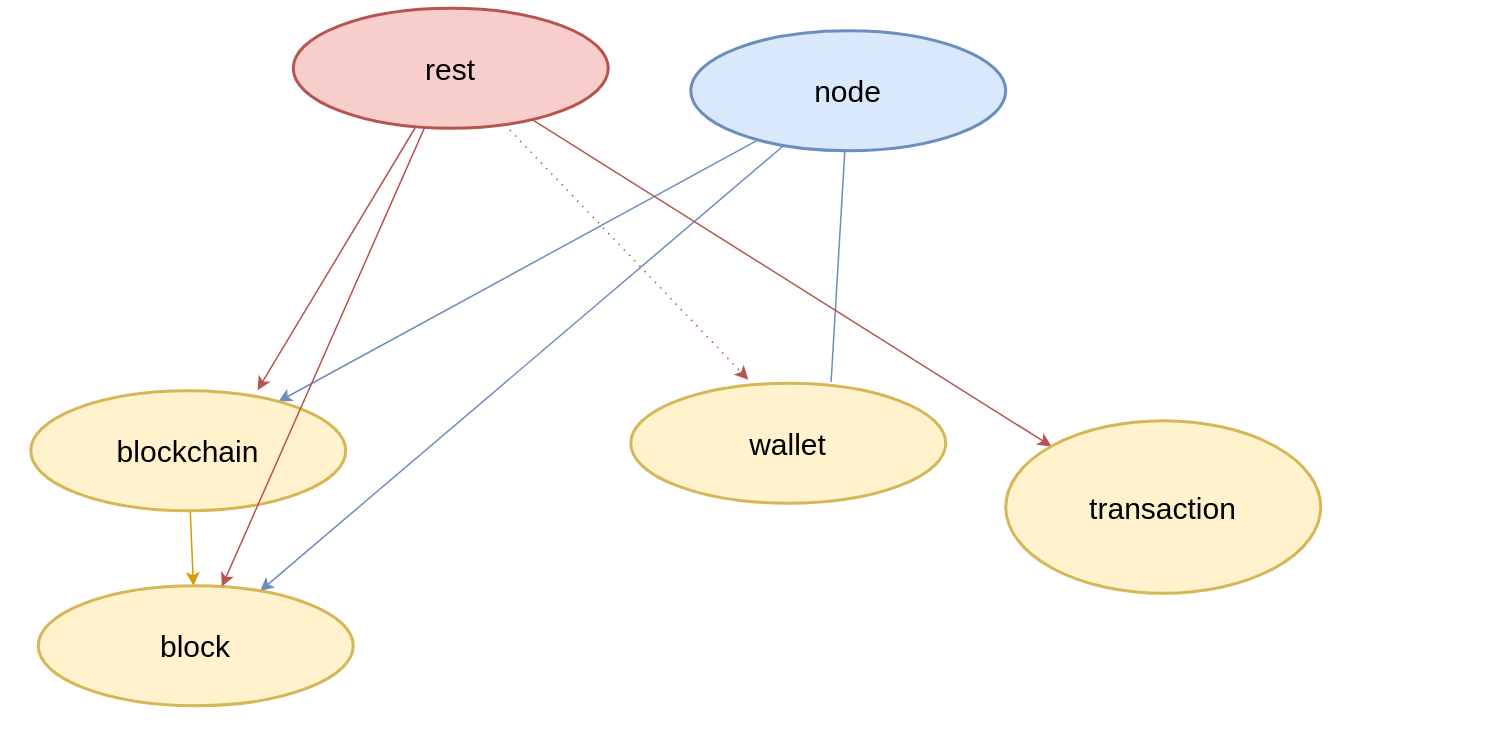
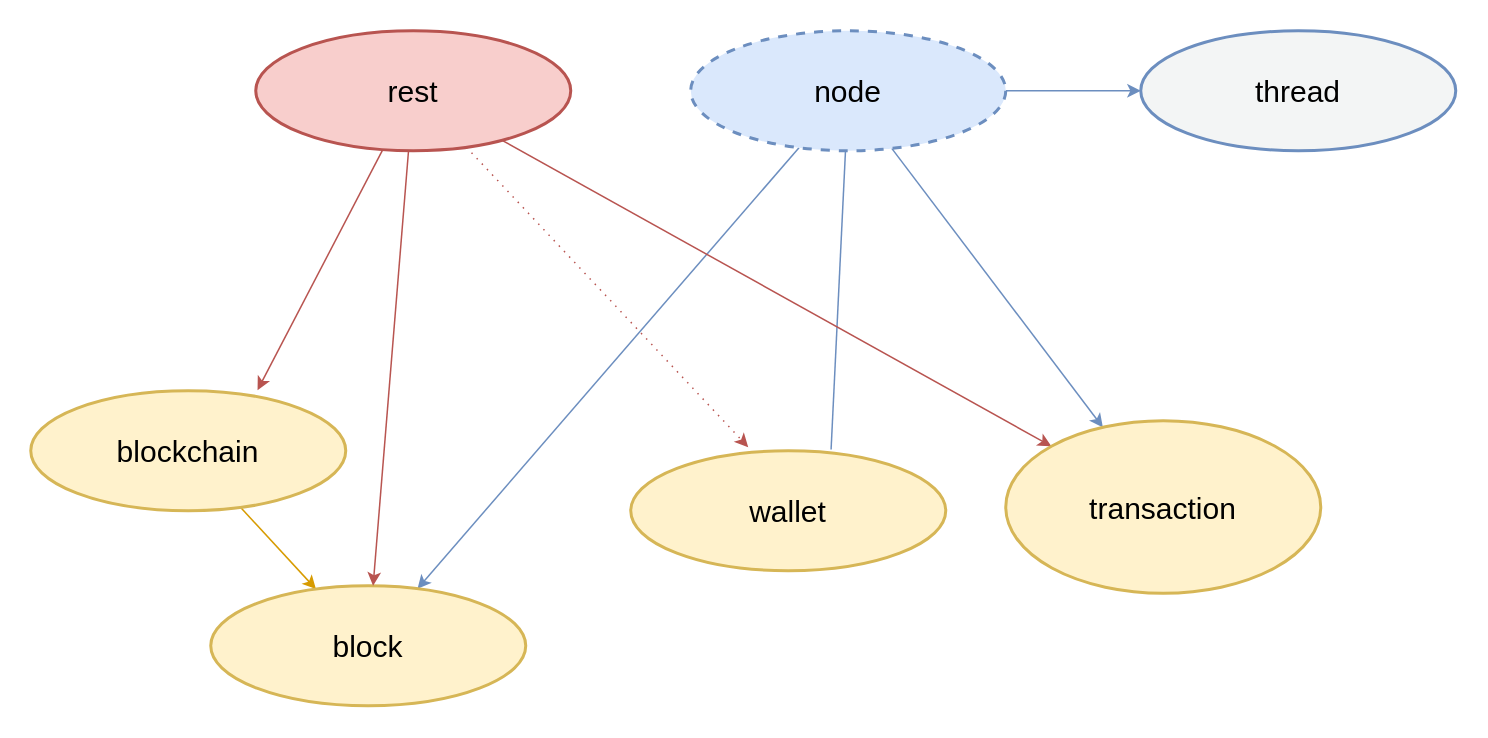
node "rest": moved (451, 68) -> (413, 91)
node "node": style solid -> dashed
edge "node" -> "thread": added
node "thread": added
edge "node" -> "blockchain": removed
edge "node" -> "transaction": added
node "wallet": moved (788, 443) -> (788, 511)
node "block": moved (196, 646) -> (368, 646)
